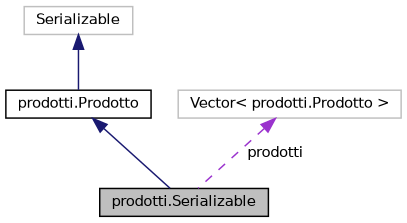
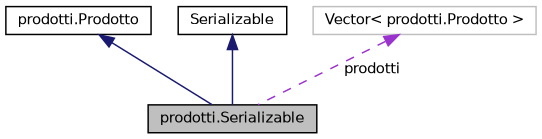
node "Serializable": color grey75 -> black
edge "prodotti.Prodotto" -> "Serializable": now "prodotti.Serializable" -> "Serializable"
